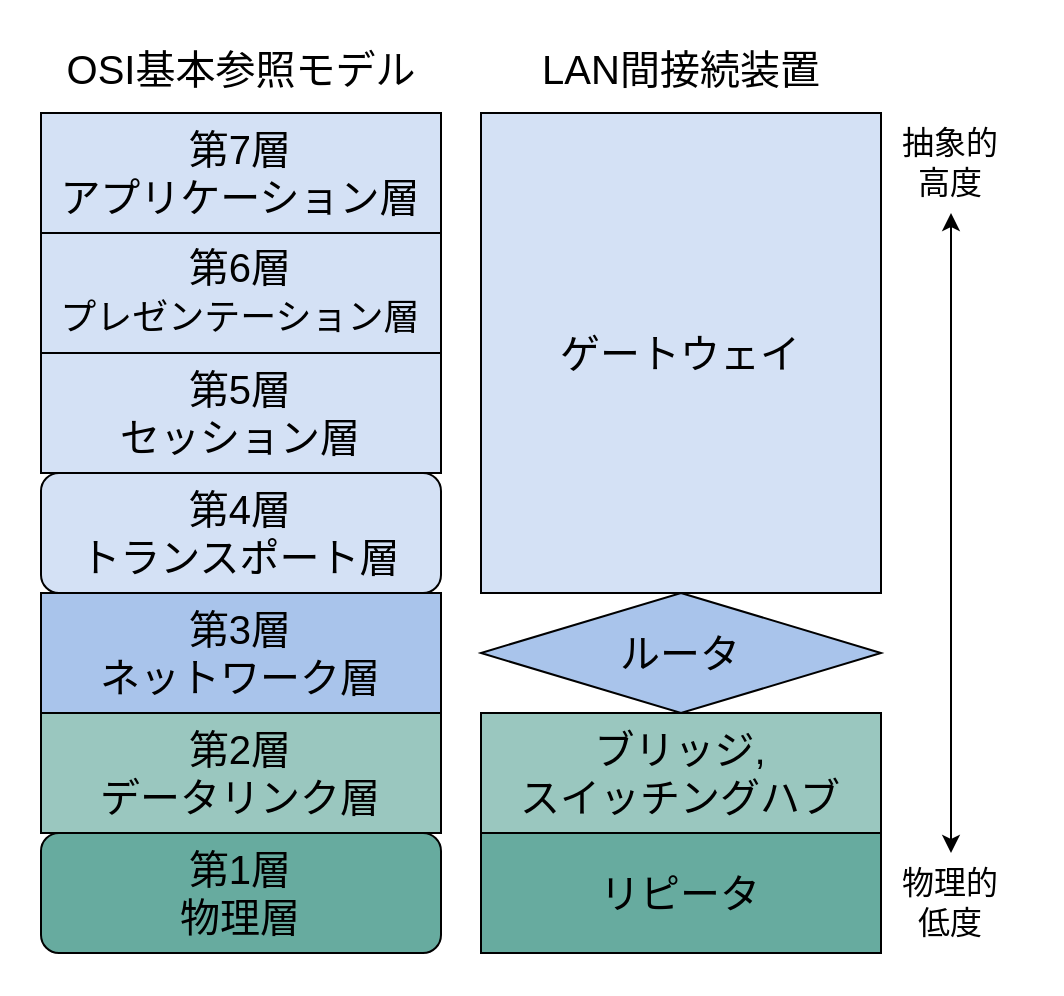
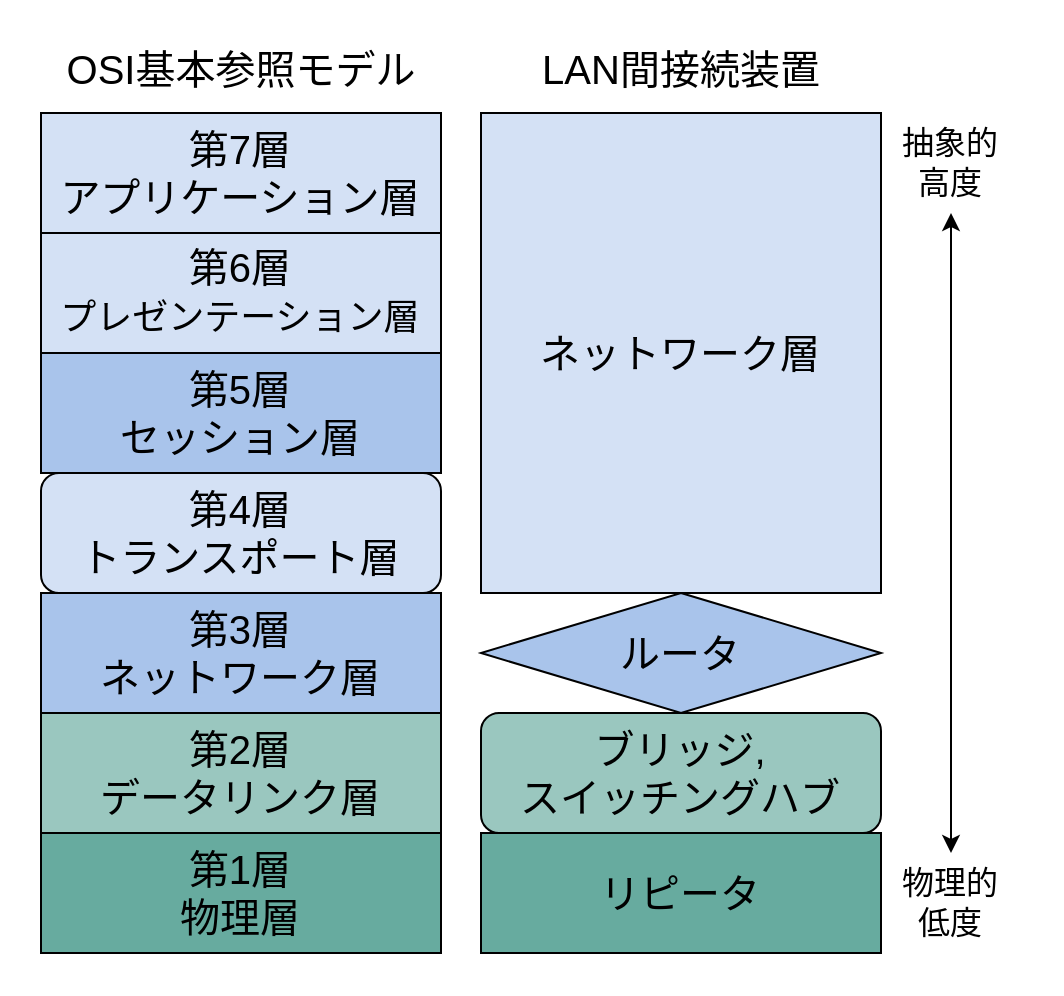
node "ゲートウェイ": label "ゲートウェイ" -> "ネットワーク層"
node "第5層 セッション層": fillcolor #d4e1f5 -> #a9c4eb
node "ブリッジ, スイッチングハブ": shape rectangle -> rounded rectangle
node "第1層 物理層": shape rounded rectangle -> rectangle
